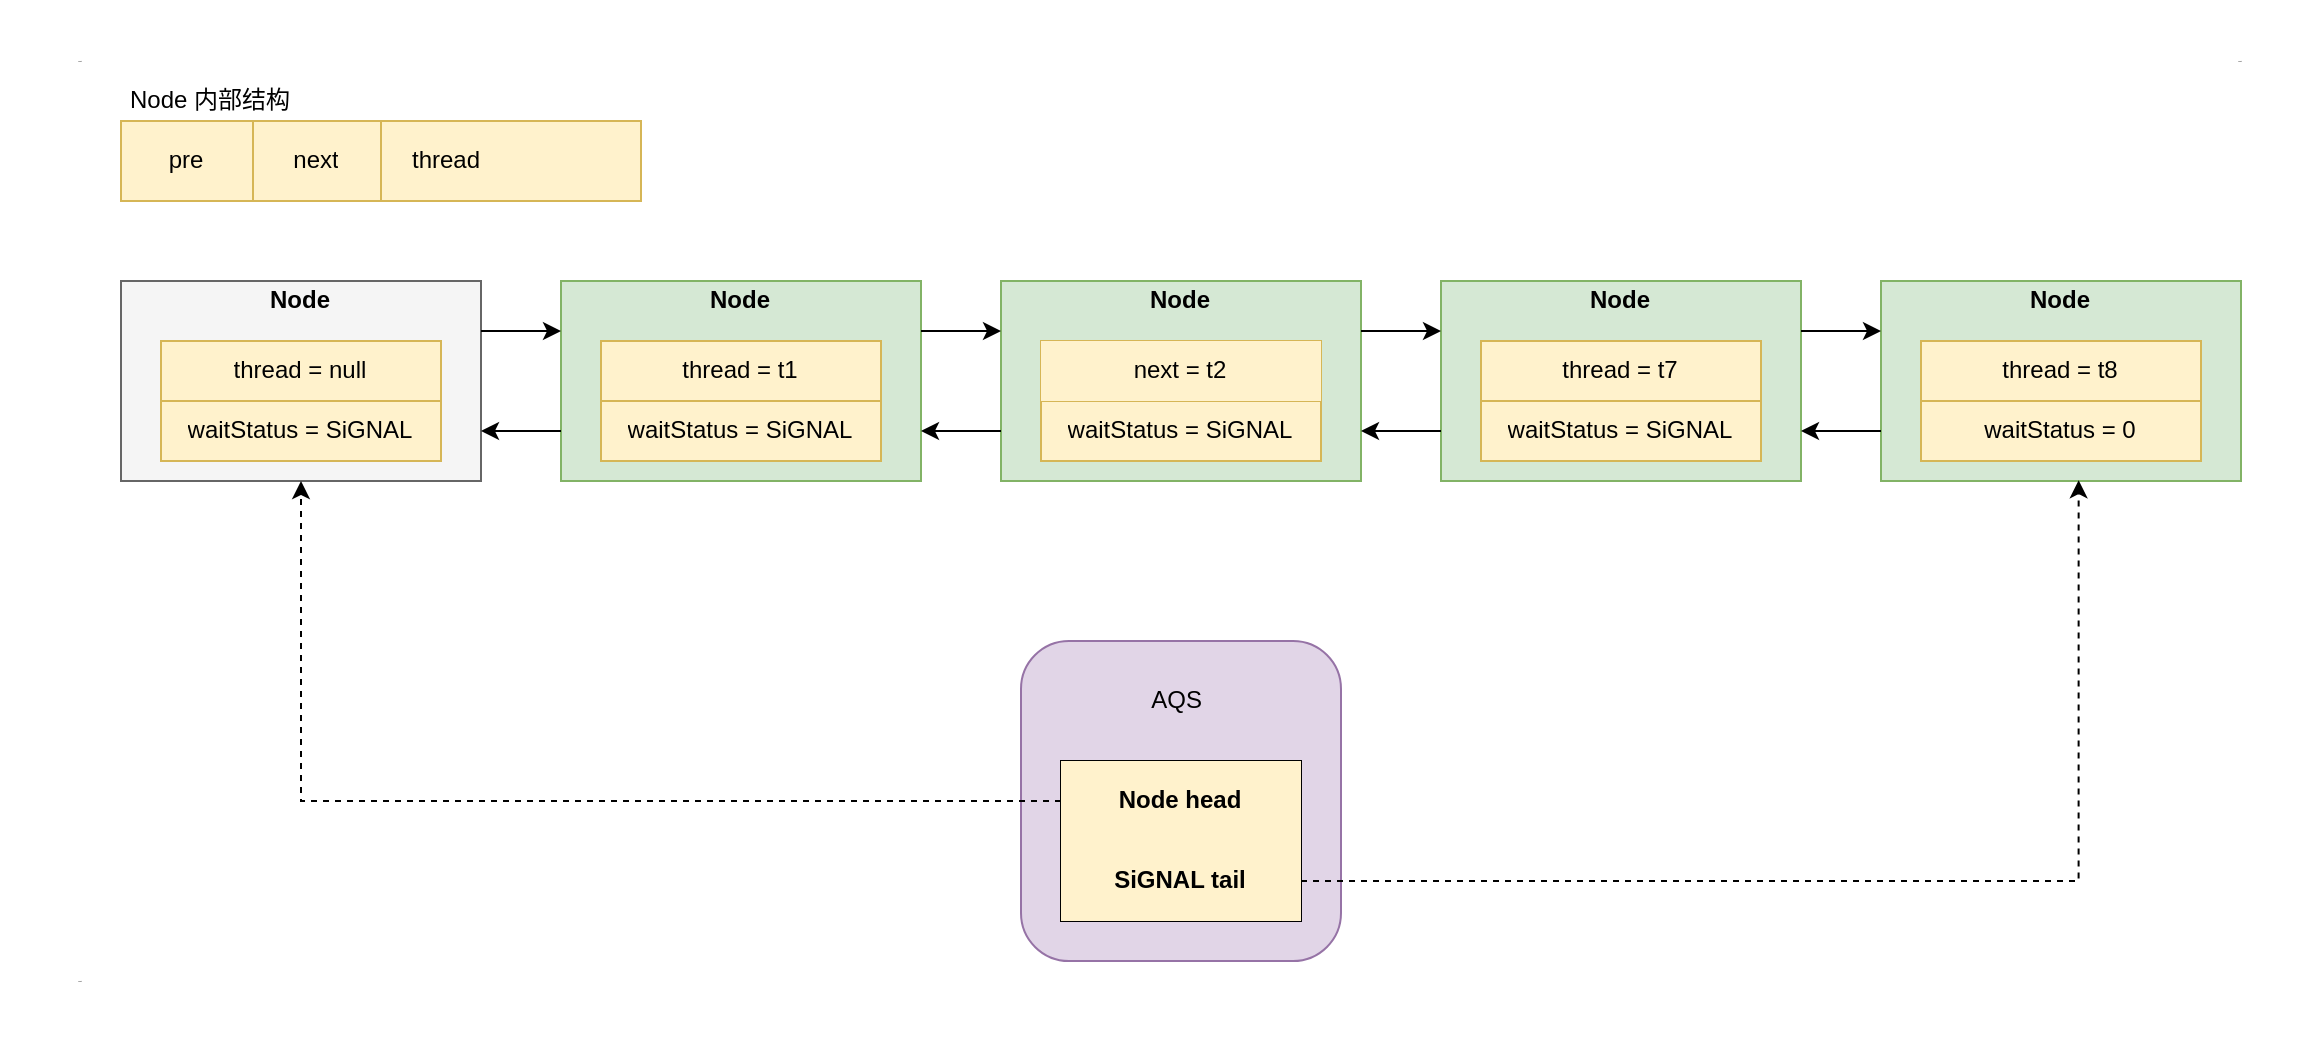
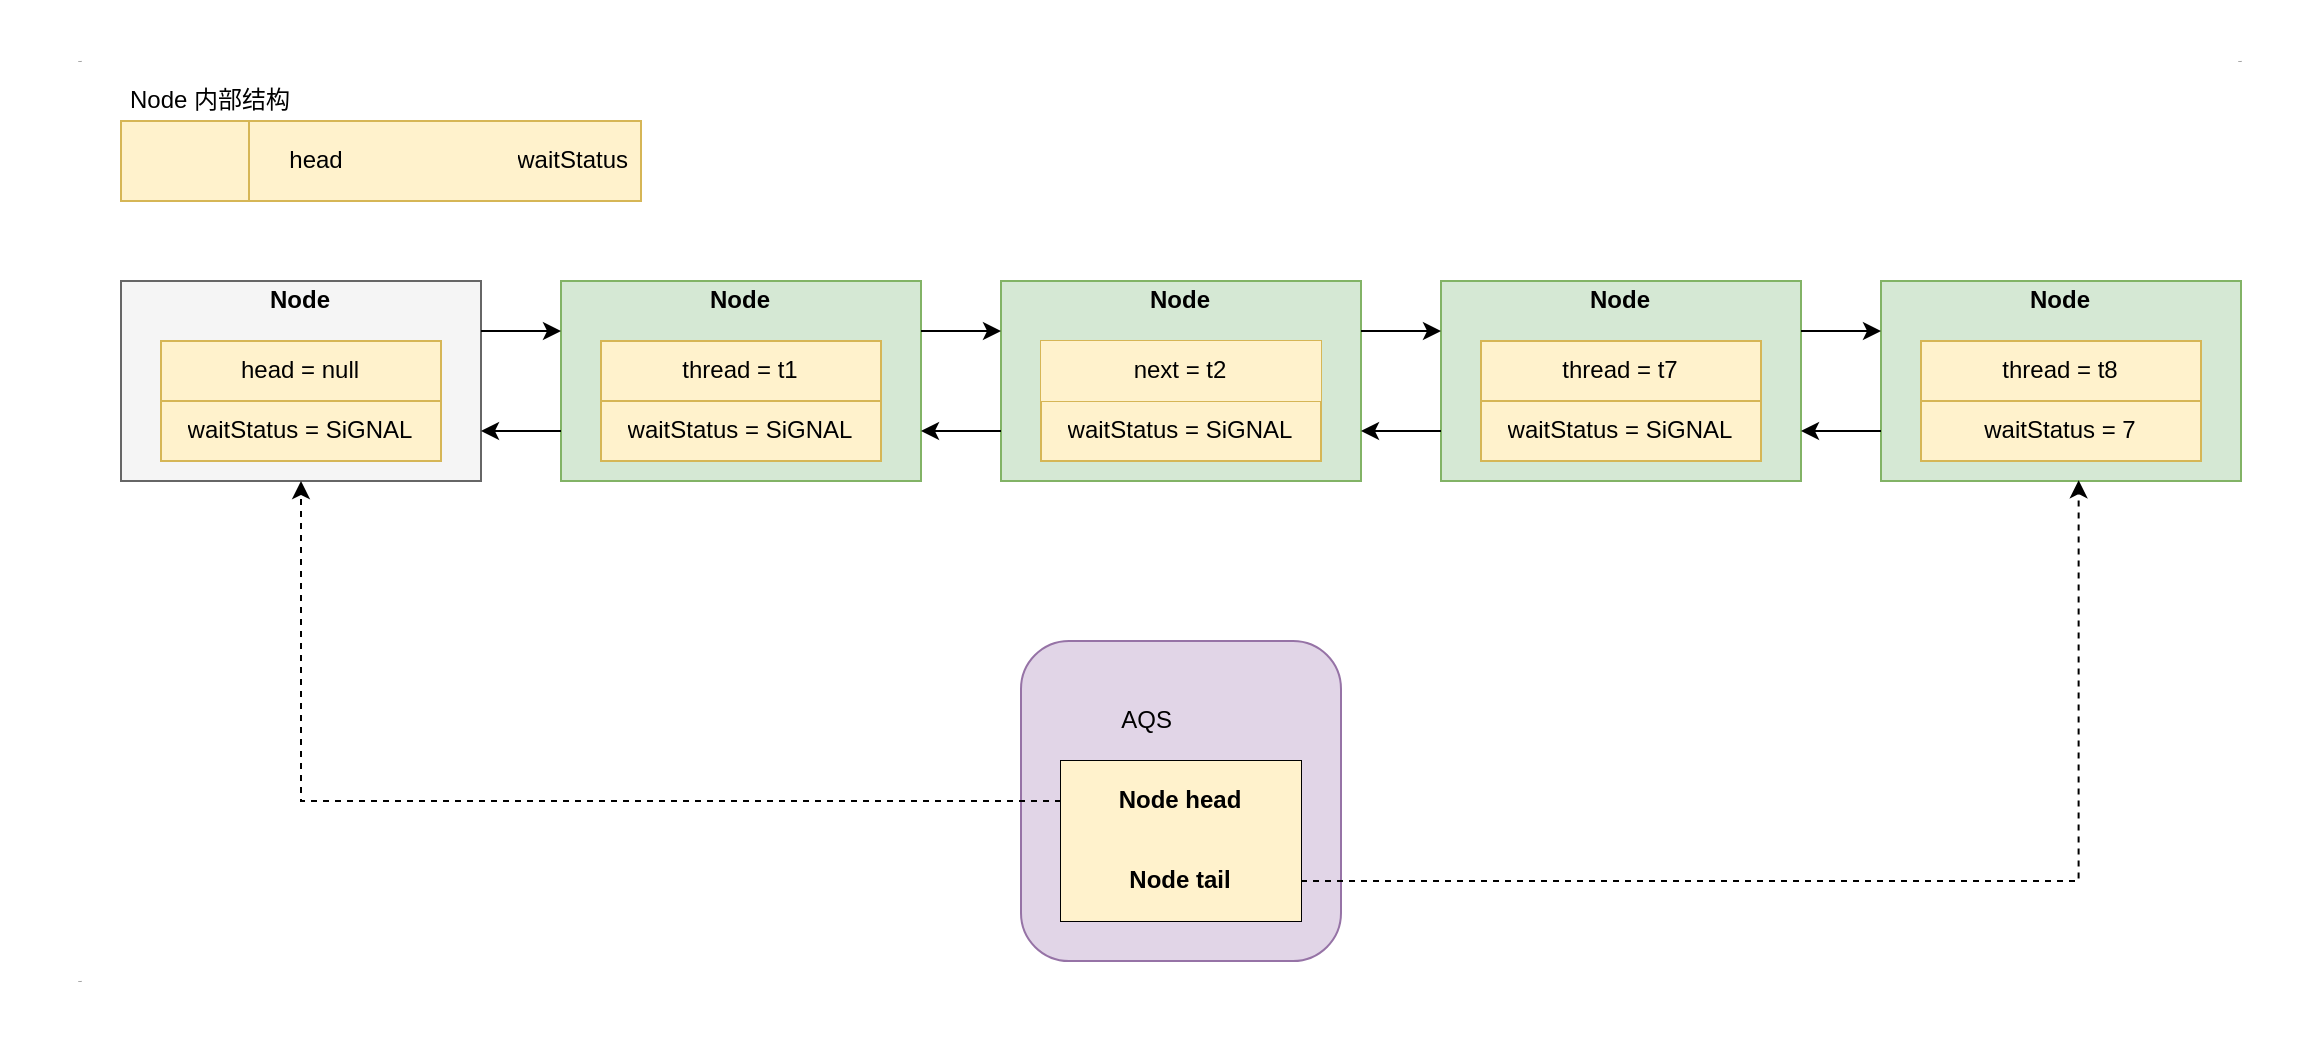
node "pre": removed
node "next": label "next" -> "head"
node "thread": removed
node "waitStatus": added
node "thread = null": label "thread = null" -> "head = null"
node "waitStatus = 0": label "waitStatus = 0" -> "waitStatus = 7"
node "AQS": moved (1181, 701) -> (1151, 721)
node "SiGNAL tail": label "SiGNAL tail" -> "Node tail"
